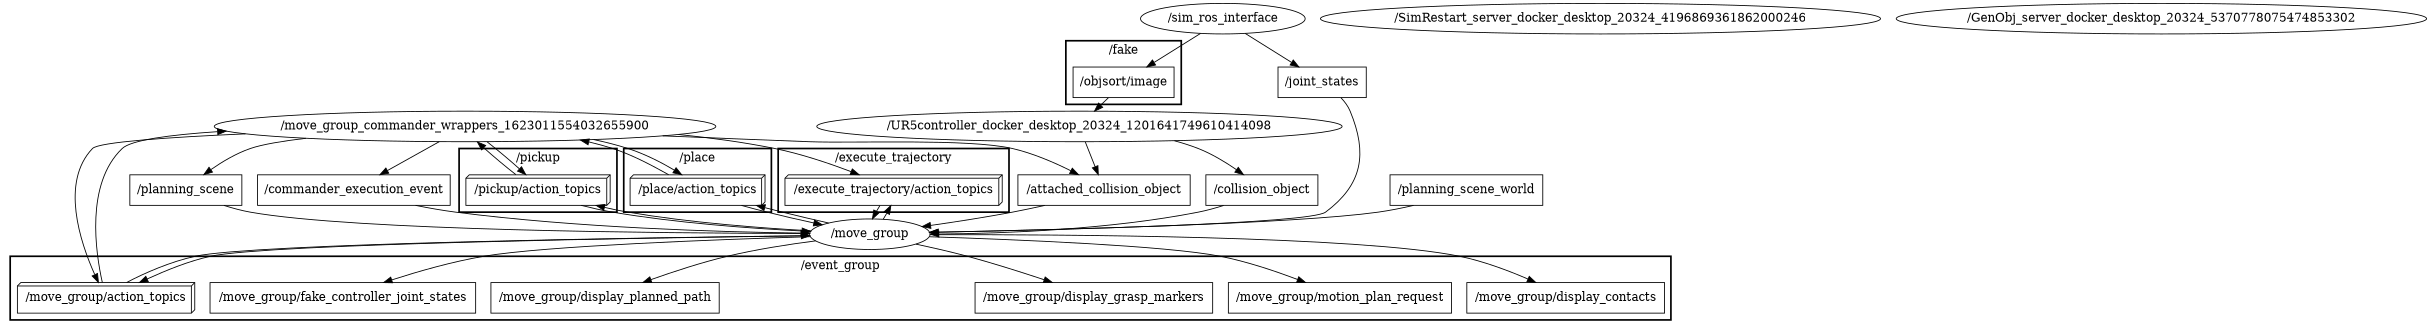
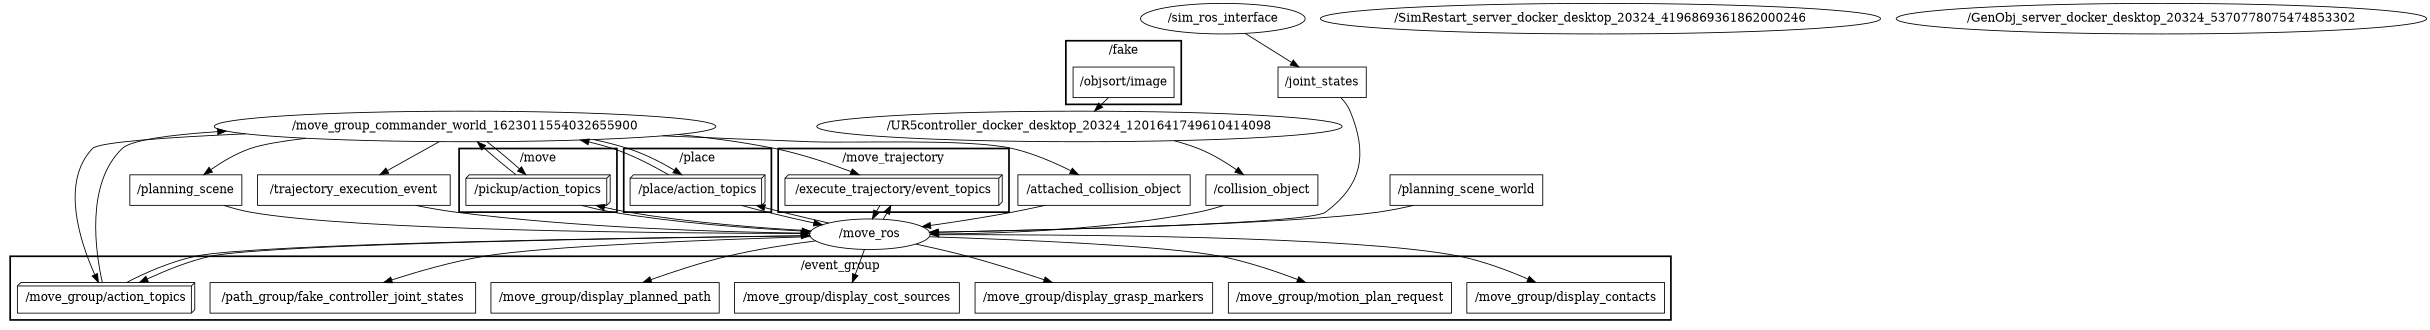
edge "/sim_ros_interface" -> "/objsort/image": removed
node "/move_group_commander_wrappers_1623011554032655900": label "/move_group_commander_wrappers_1623011554032655900" -> "/move_group_commander_world_1623011554032655900"
edge "/UR5controller_docker_desktop_20324_1201641749610414098" -> "/attached_collision_object": removed
cluster "/pickup": label "/pickup" -> "/move"
cluster "/execute_trajectory": label "/execute_trajectory" -> "/move_trajectory"
node "/commander_execution_event": label "/commander_execution_event" -> "/trajectory_execution_event"
node "/execute_trajectory/action_topics": label "/execute_trajectory/action_topics" -> "/execute_trajectory/event_topics"
node "/move_group": label "/move_group" -> "/move_ros"
node "/move_group/fake_controller_joint_states": label "/move_group/fake_controller_joint_states" -> "/path_group/fake_controller_joint_states"
node "/move_group/display_cost_sources": added
